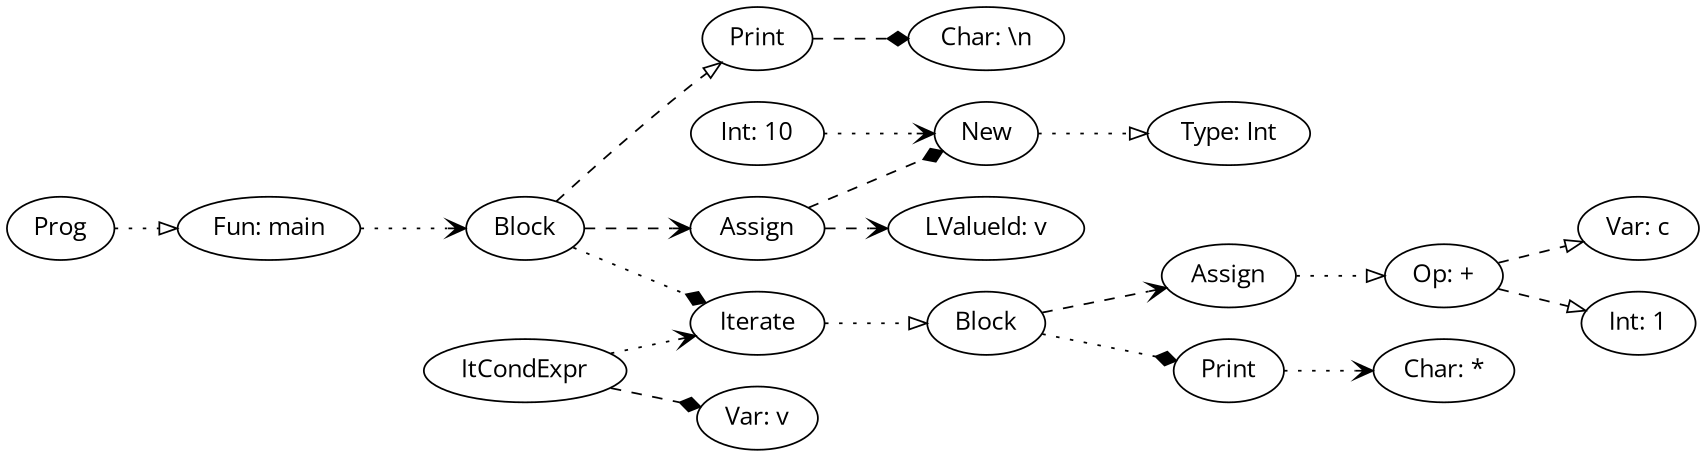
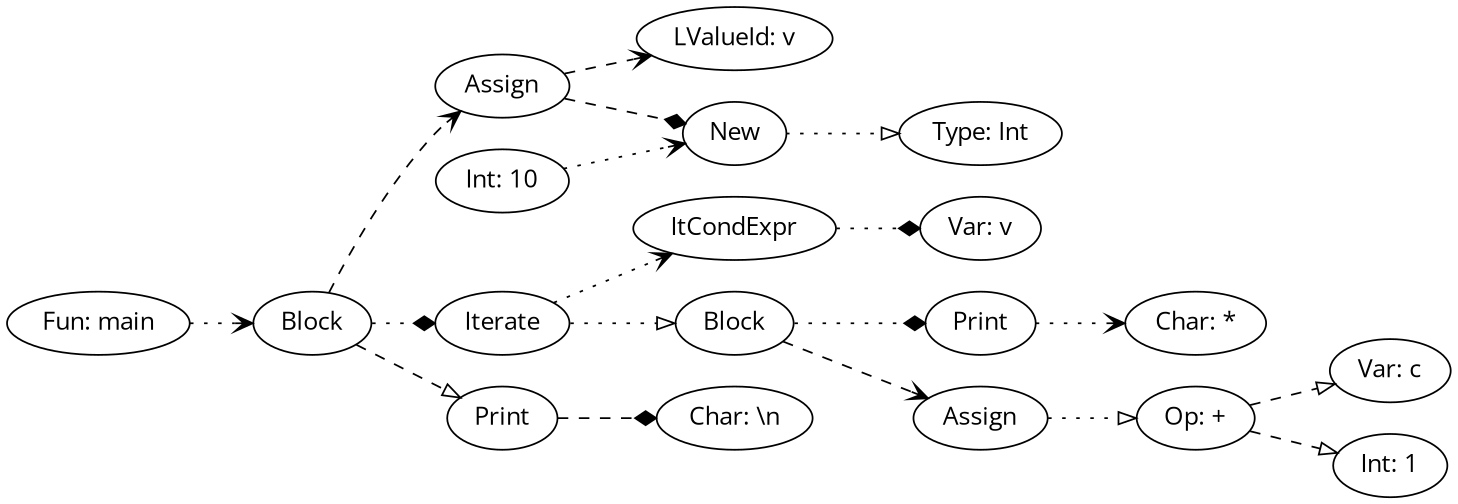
node "Prog": removed
edge "ItCondExpr" -> "Iterate": reversed
edge "ItCondExpr" -> "Var: v": style dashed -> dotted
